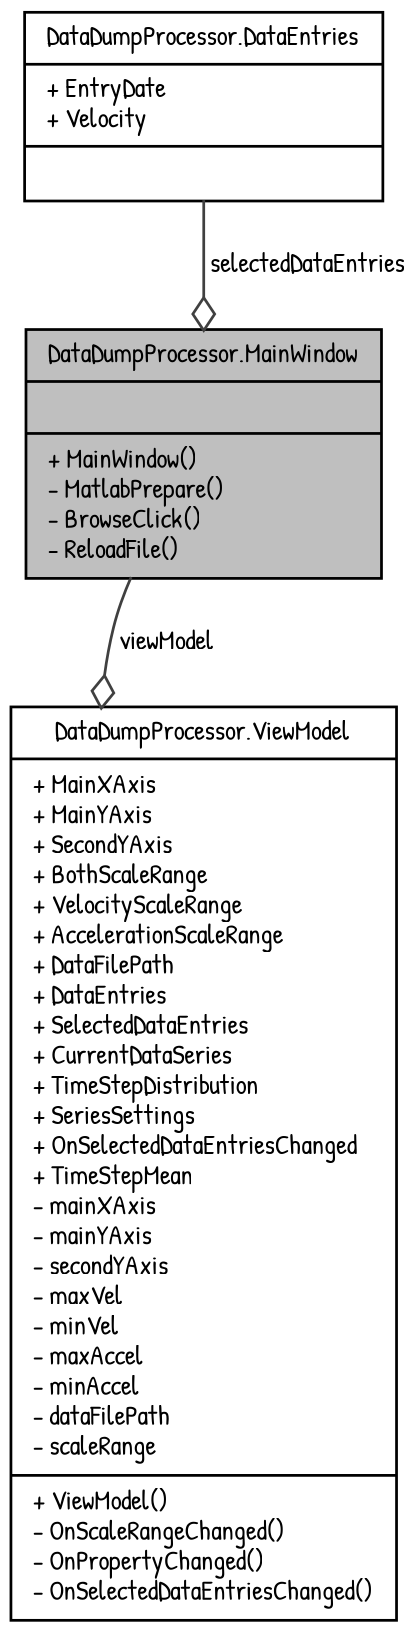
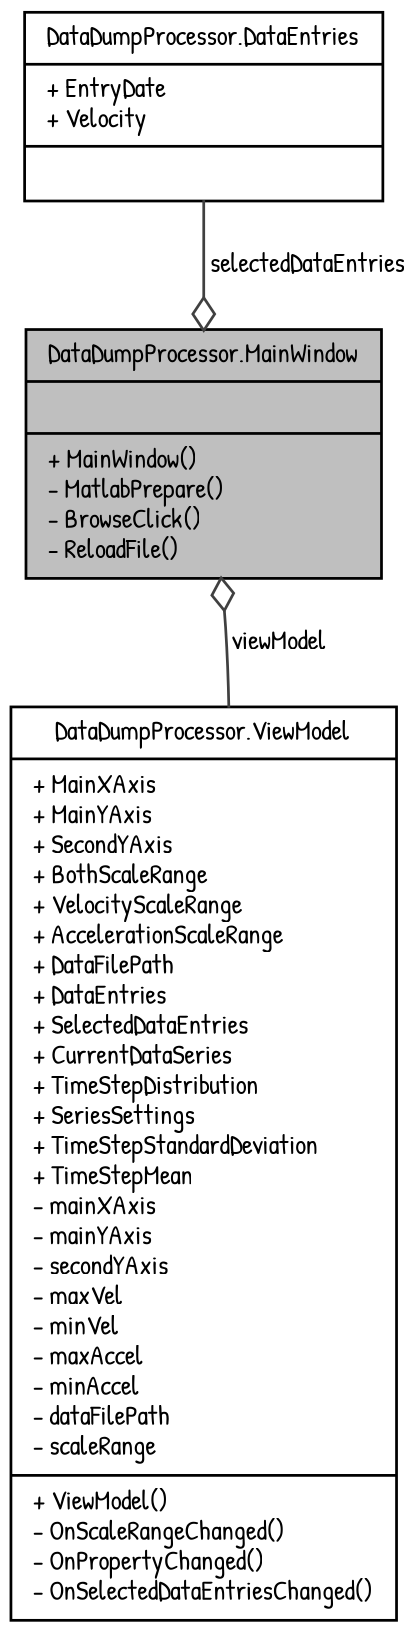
edge "DataDumpProcessor.MainWindow" -> "DataDumpProcessor.ViewModel": reversed
node "DataDumpProcessor.ViewModel": text "+ OnSelectedDataEntriesChanged" -> "+ TimeStepStandardDeviation"
